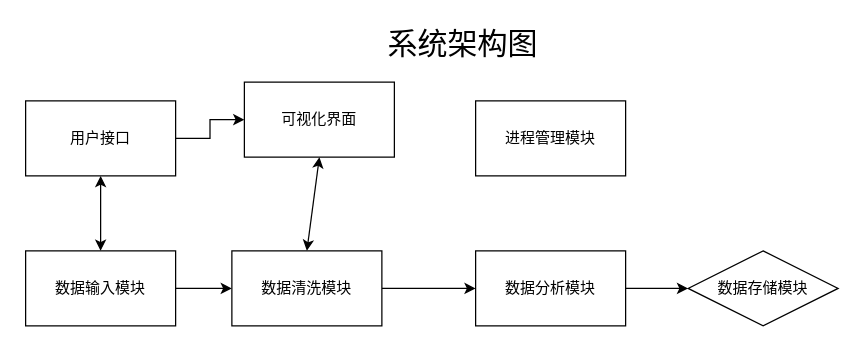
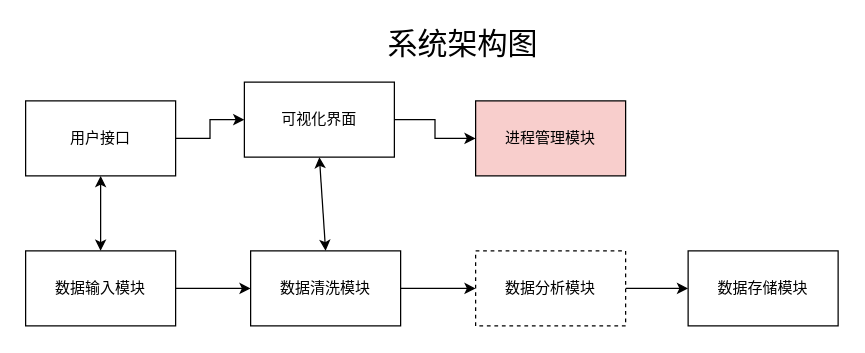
edge "可视化界面" -> "进程管理模块": added
node "进程管理模块": fillcolor #ffffff -> #f8cecc
node "数据清洗模块": moved (307, 288) -> (326, 288)
node "数据分析模块": style solid -> dashed
node "数据存储模块": shape diamond -> rectangle
